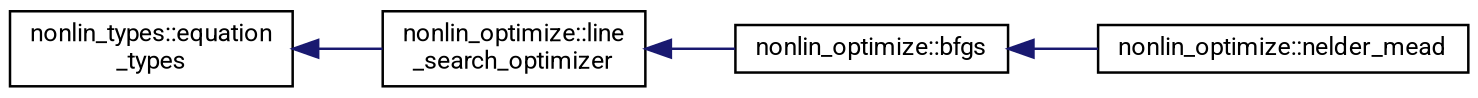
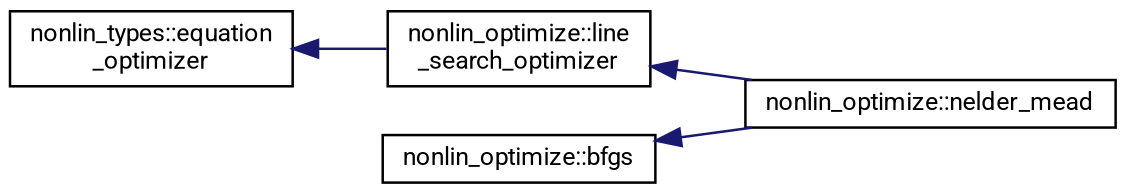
node "nonlin_types::equation _types": label "nonlin_types::equation _types" -> "nonlin_types::equation _optimizer"
edge "nonlin_optimize::bfgs" -> "nonlin_optimize::line _search_optimizer": now "nonlin_optimize::nelder_mead" -> "nonlin_optimize::line _search_optimizer"
